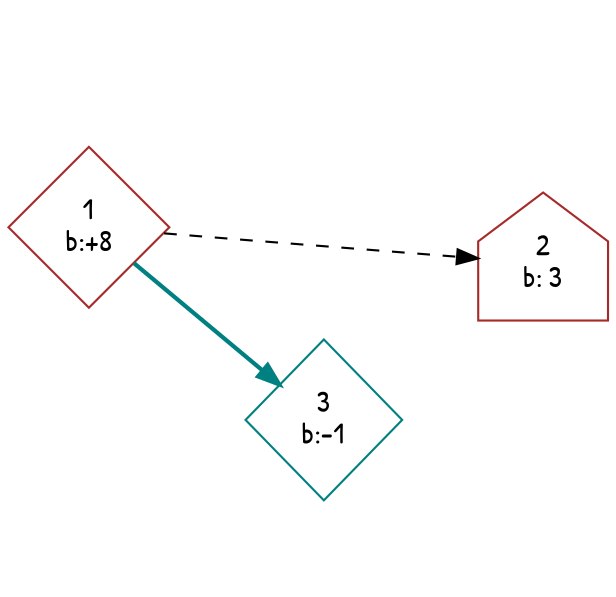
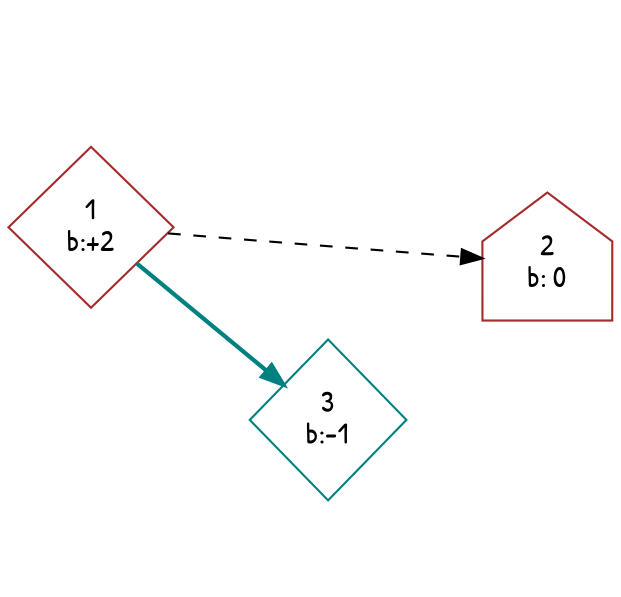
node "1 b:+8": label "1 b:+8" -> "1 b:+2"
node "2 b: 3": label "2 b: 3" -> "2 b: 0"
